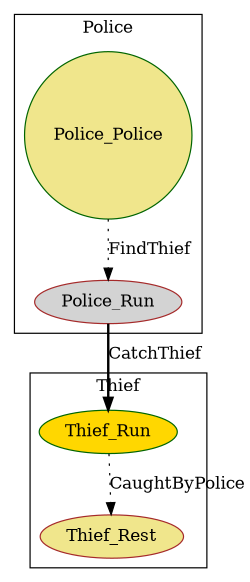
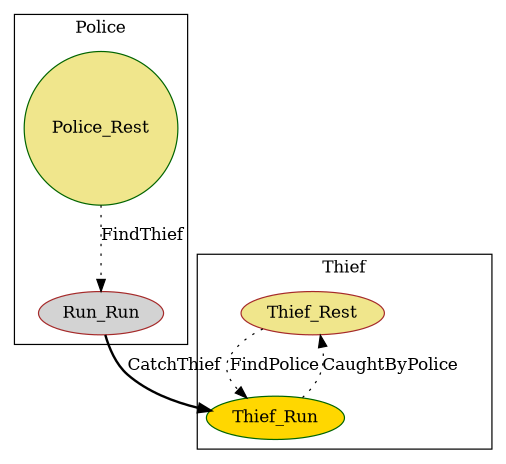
node "Police_Police": label "Police_Police" -> "Police_Rest"
node "Police_Run": label "Police_Run" -> "Run_Run"
edge "Thief_Rest" -> "Thief_Run": added, label "FindPolice"
